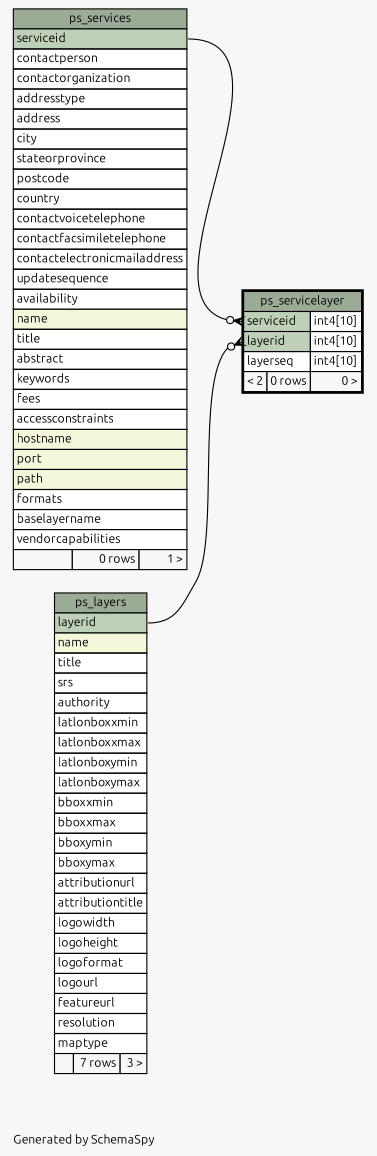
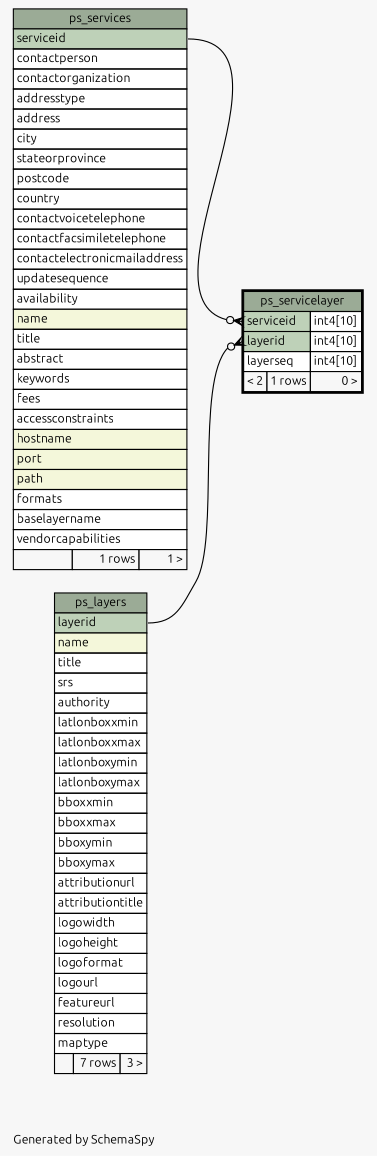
node "ps_servicelayer": text "0 rows" -> "1 rows"
node "ps_services": text "0 rows" -> "1 rows"
